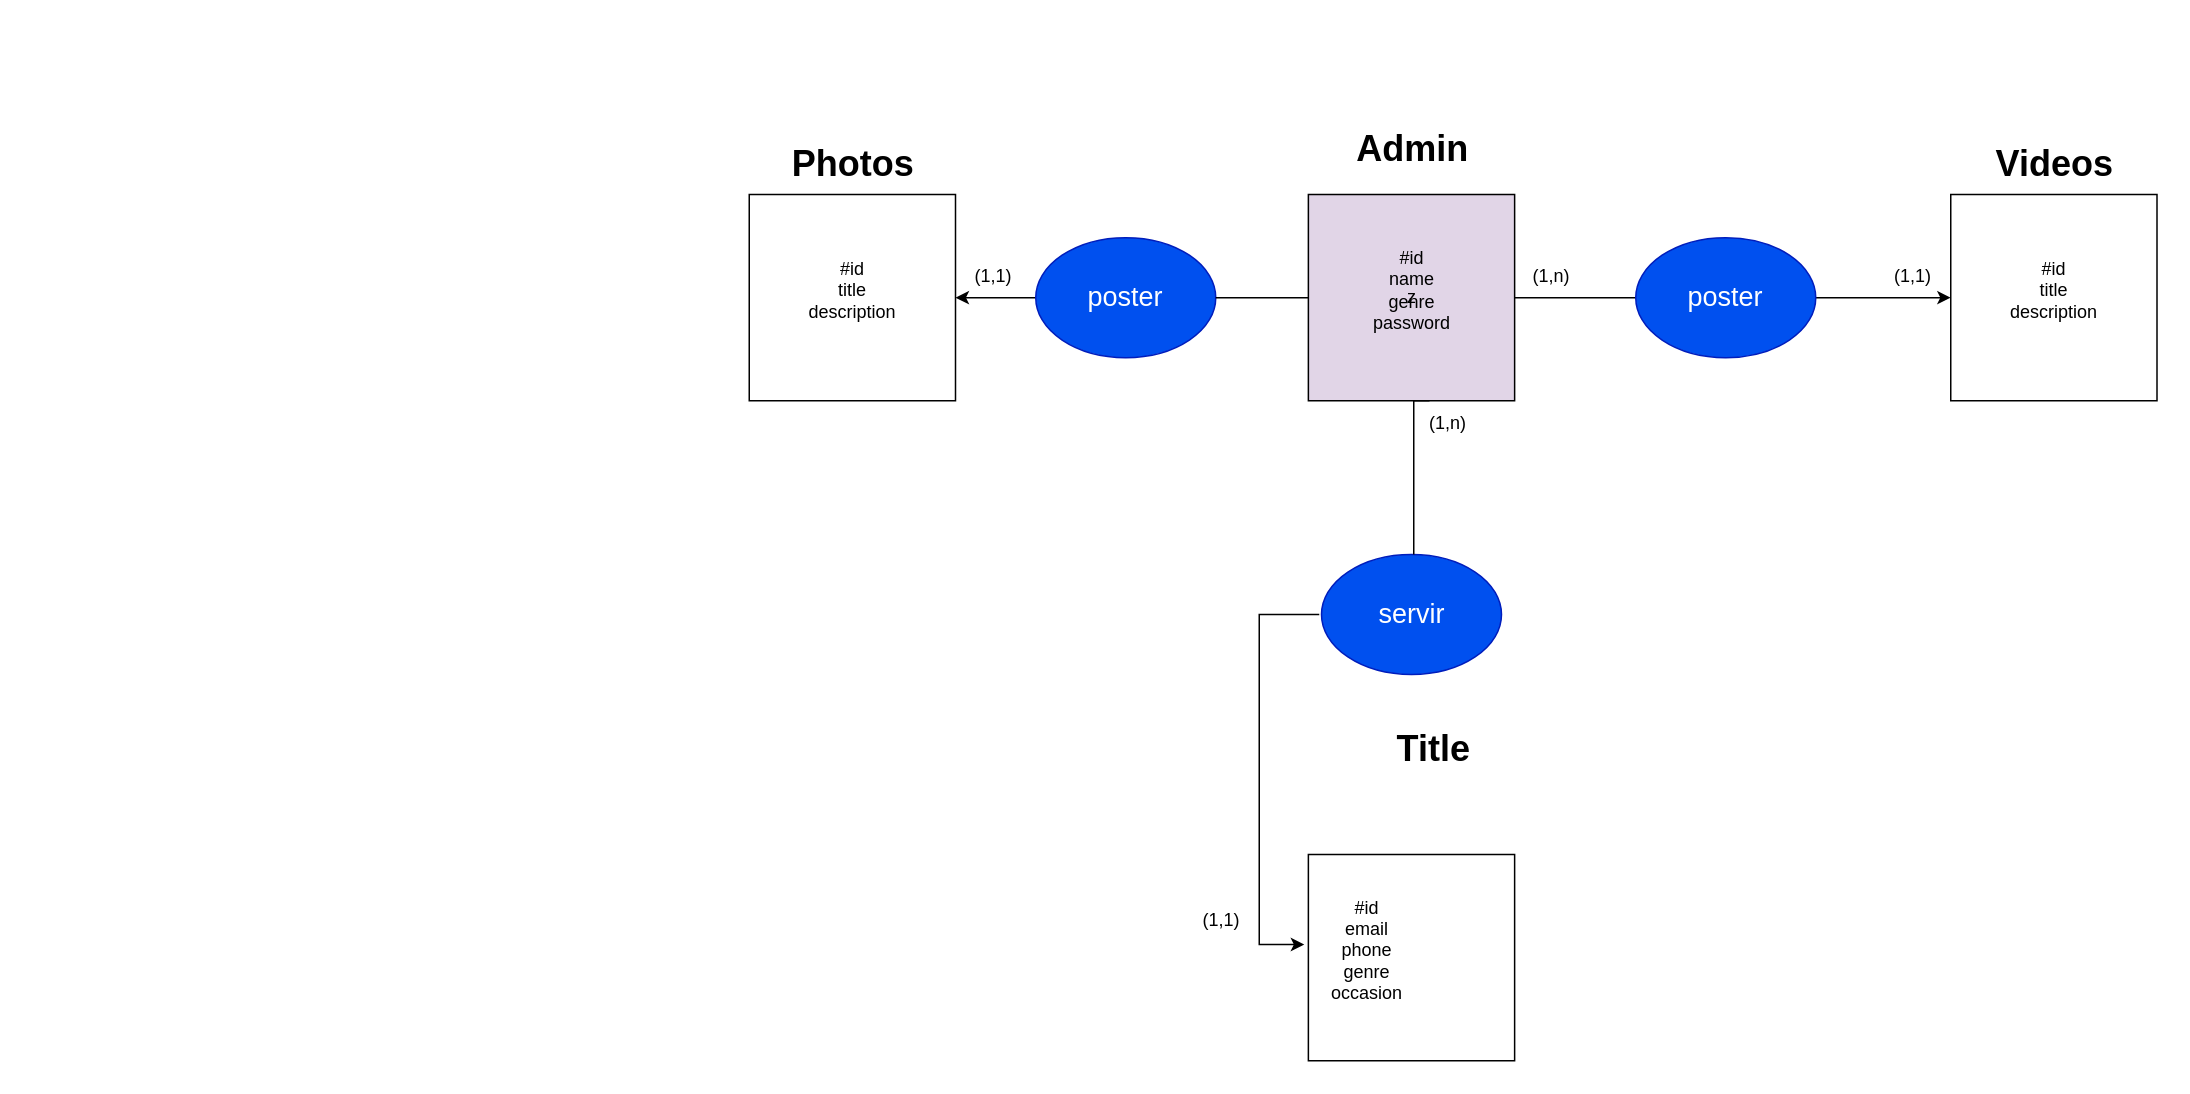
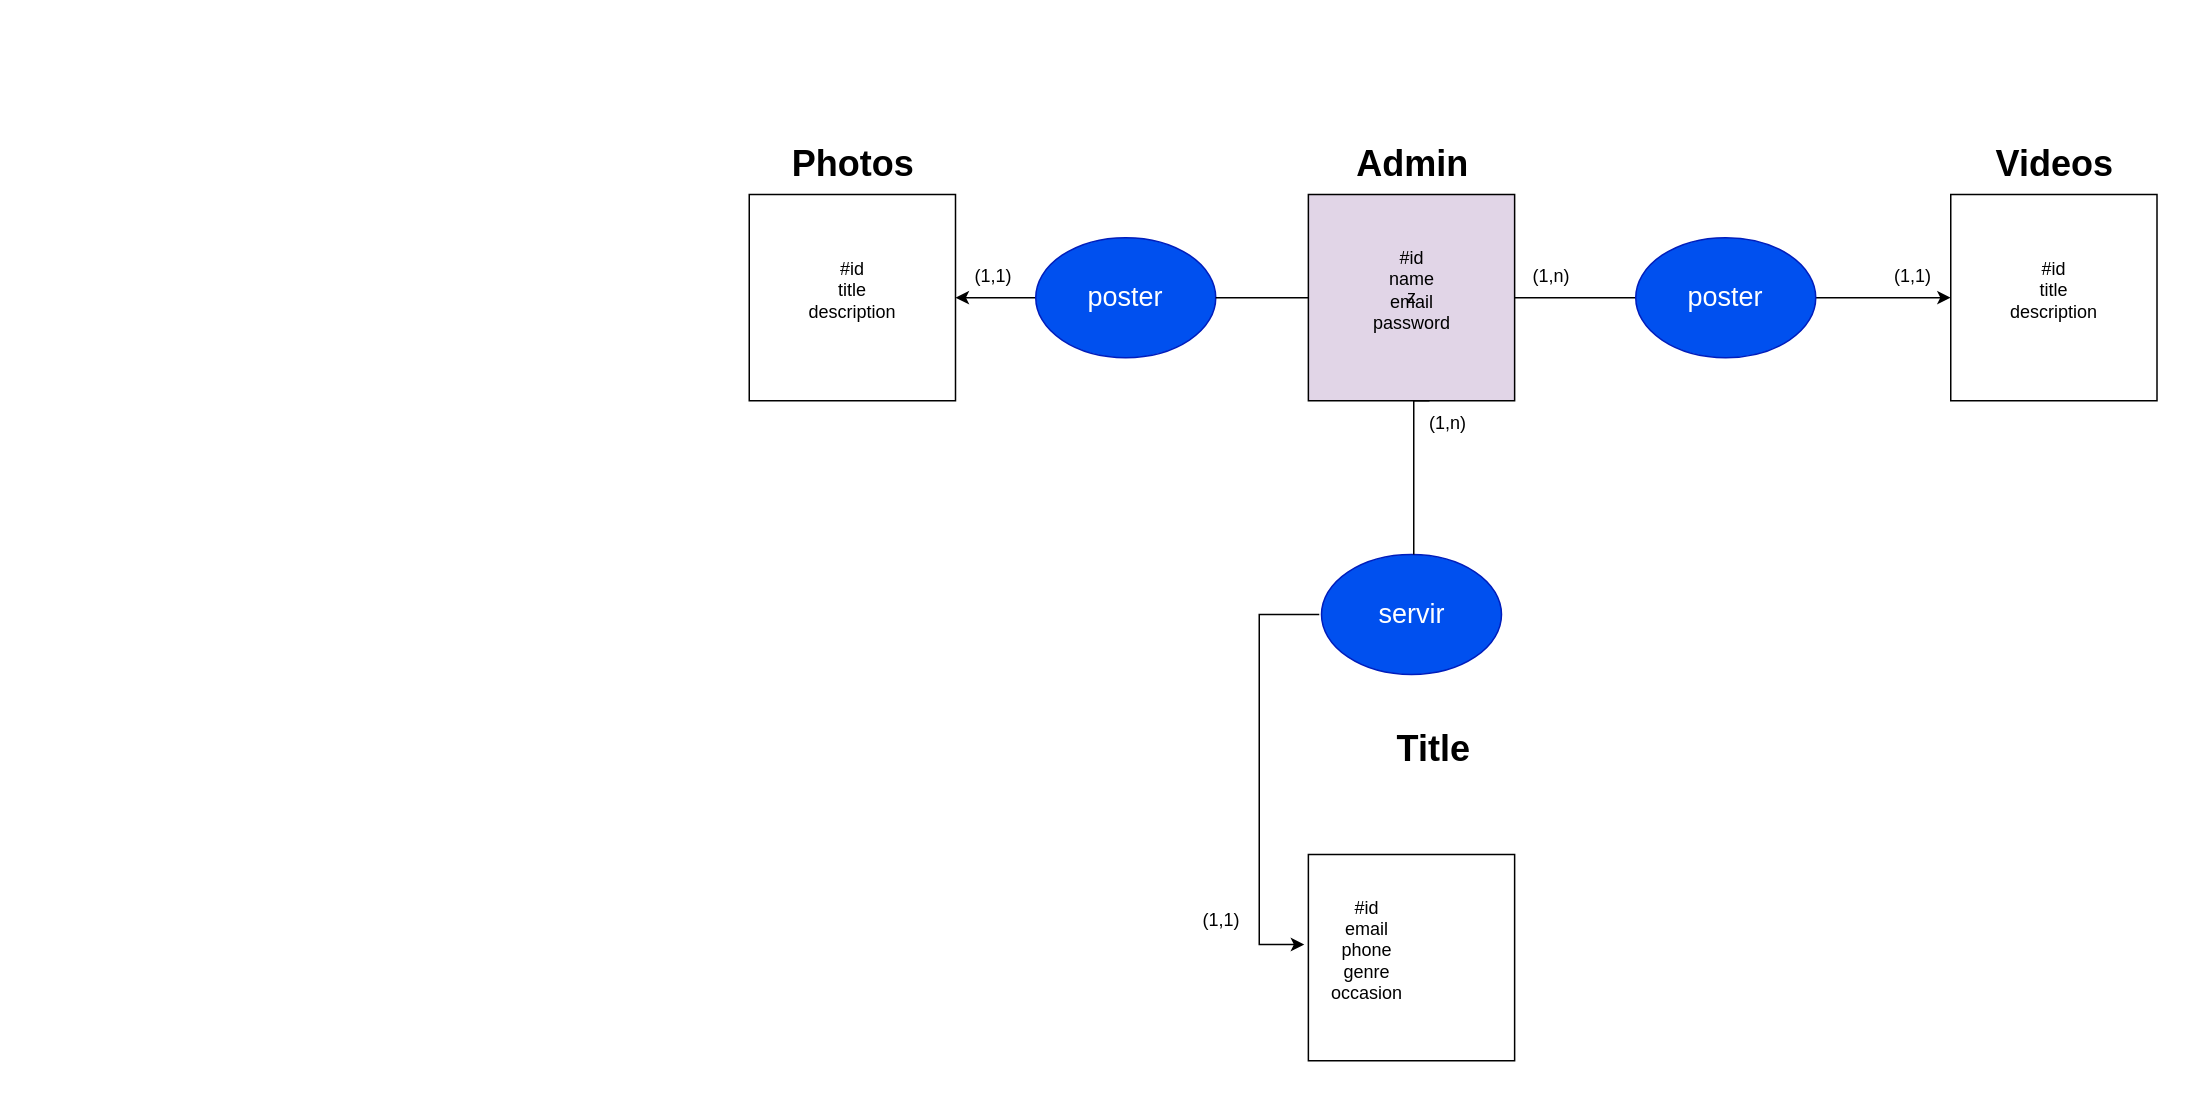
node "Admin": moved (1412, 149) -> (1412, 164)
node "#id name genre password": label "#id name genre password" -> "#id name email password"
